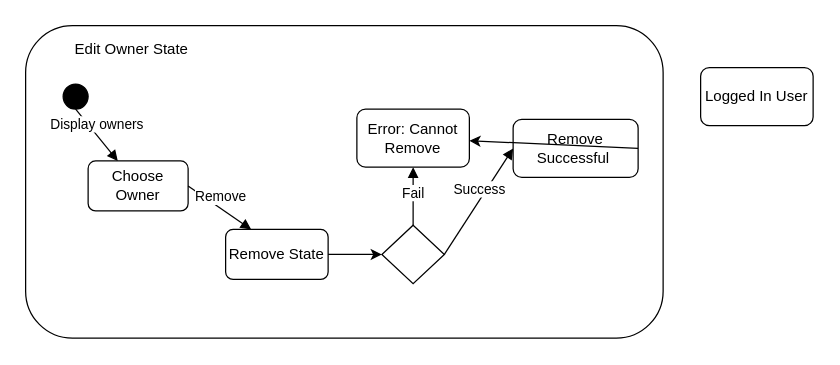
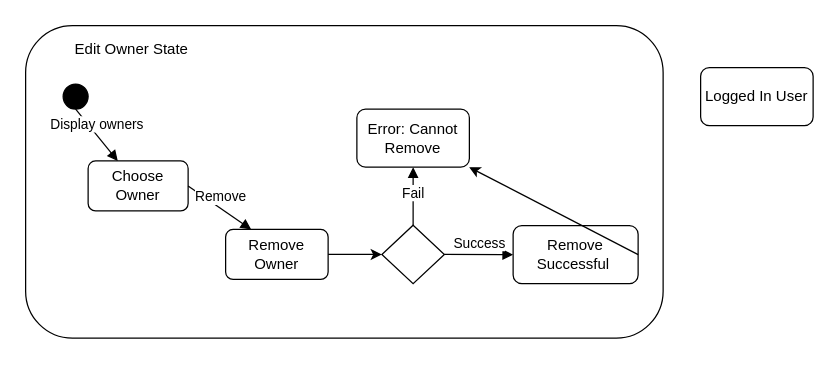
node "Remove Successful": moved (576, 148) -> (576, 255)
node "Remove State": label "Remove State" -> "Remove Owner"
